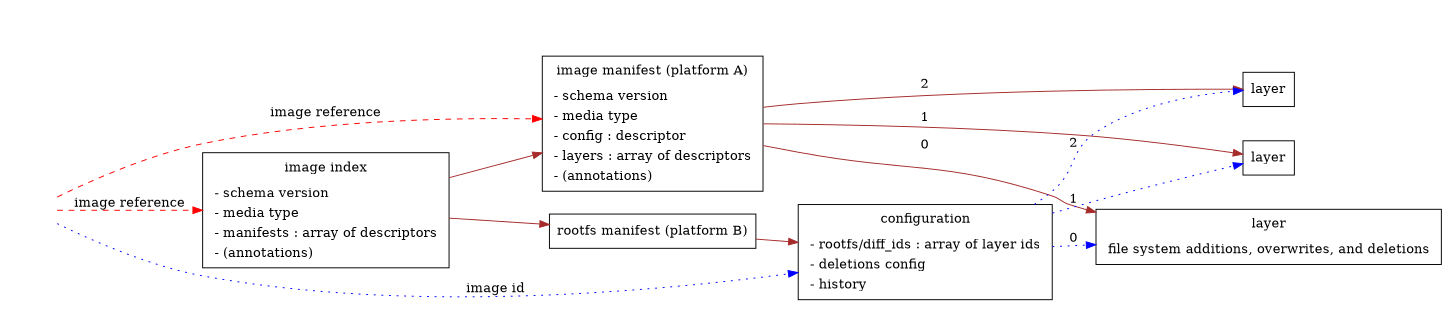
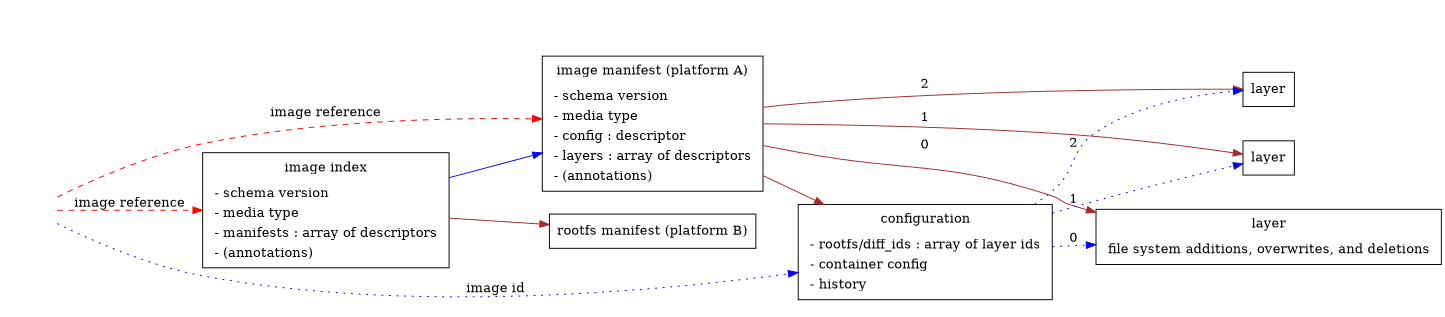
edge "image index" -> "image manifest (platform A)": color brown -> blue
edge "rootfs manifest (platform B)" -> "configuration": now "image manifest (platform A)" -> "configuration"
node "configuration": text "- deletions config" -> "- container config"
